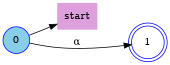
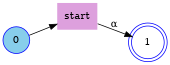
edge "0" -> "1": now "start" -> "1"
